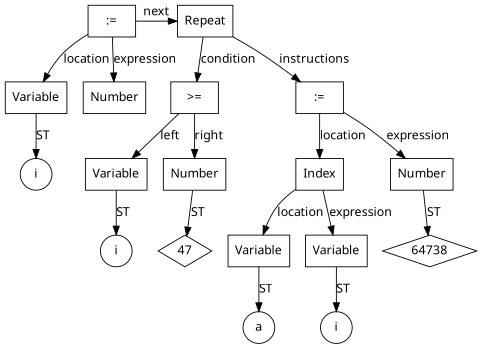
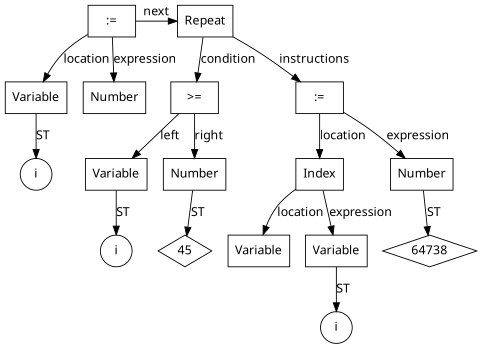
node "47": label "47" -> "45"
node "a": removed
